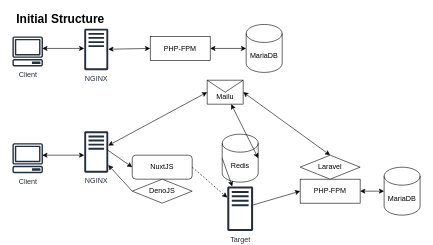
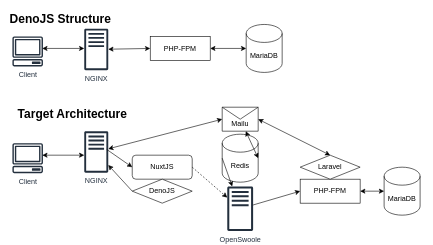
node "Initial Structure": label "Initial Structure" -> "DenoJS Structure"
node "Mailu": moved (225, 92) -> (240, 119)
node "Target Architecture": added
node "Target": label "Target" -> "OpenSwoole"
